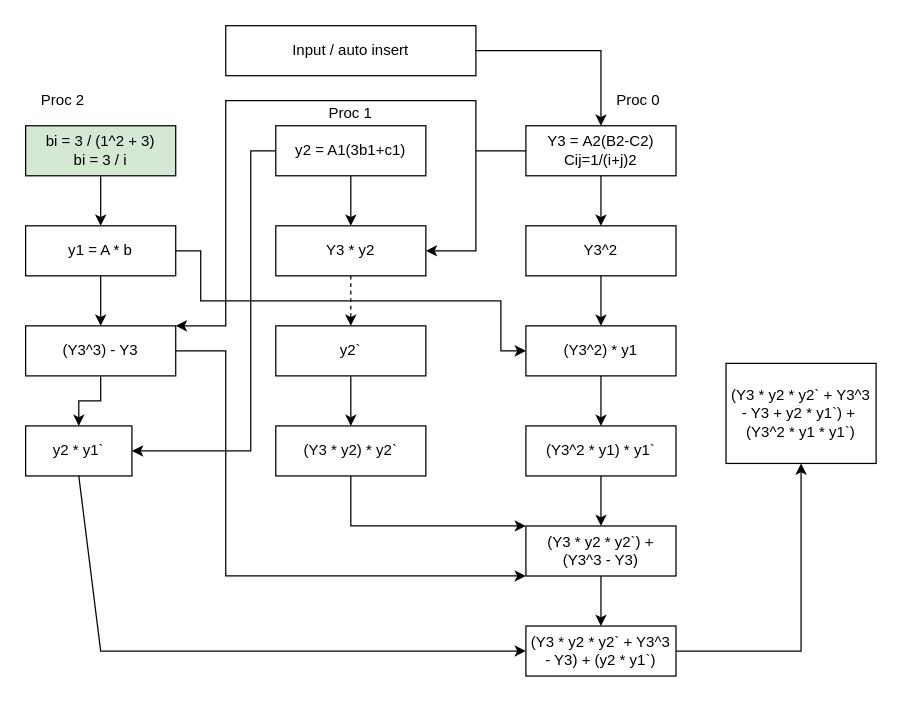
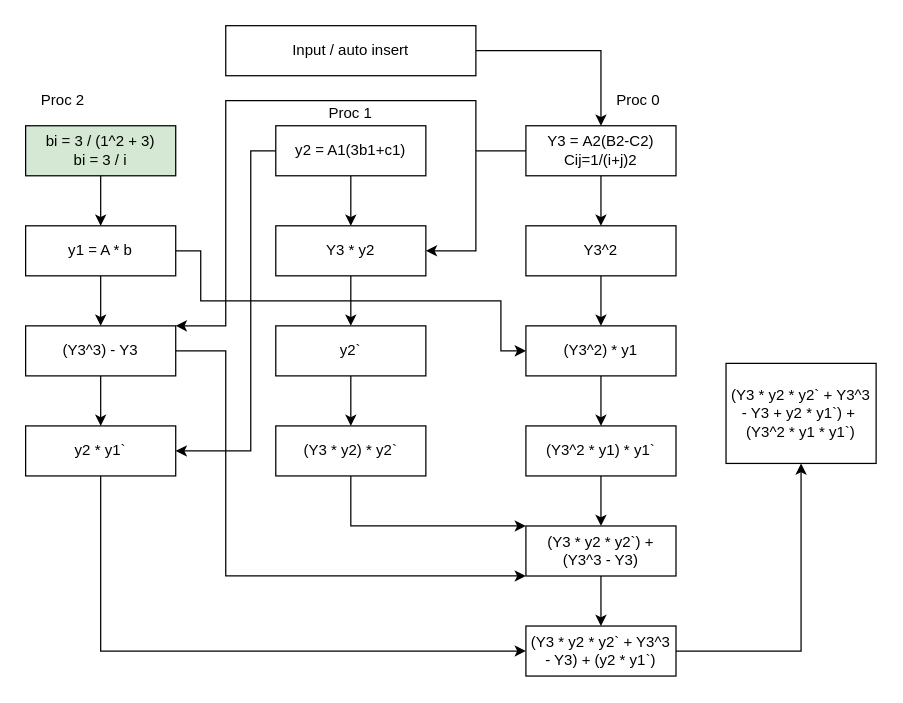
edge "Y3 * y2" -> "y2`": style dashed -> solid
node "y2 * y1`": size 106x50 -> 150x50
